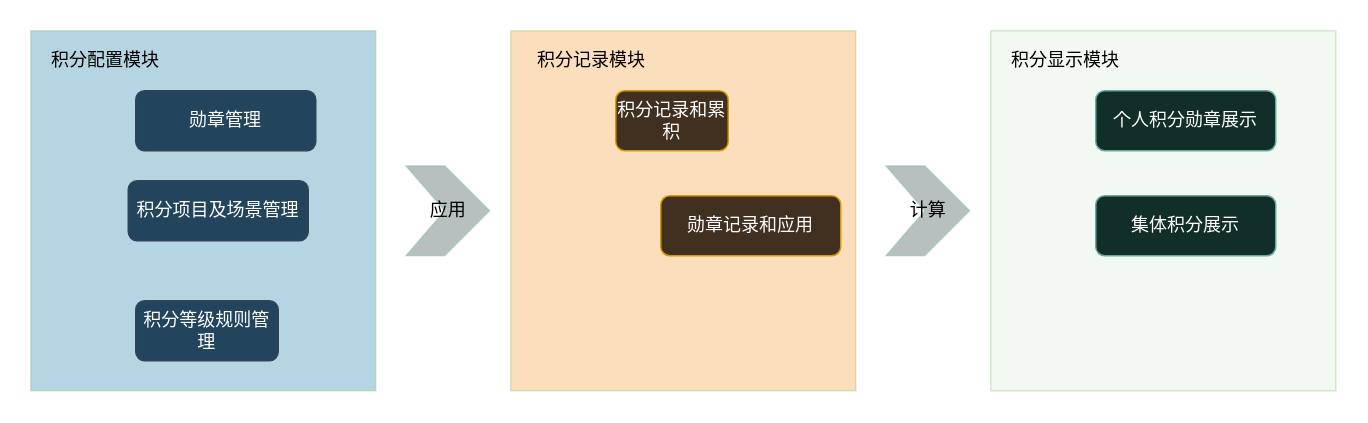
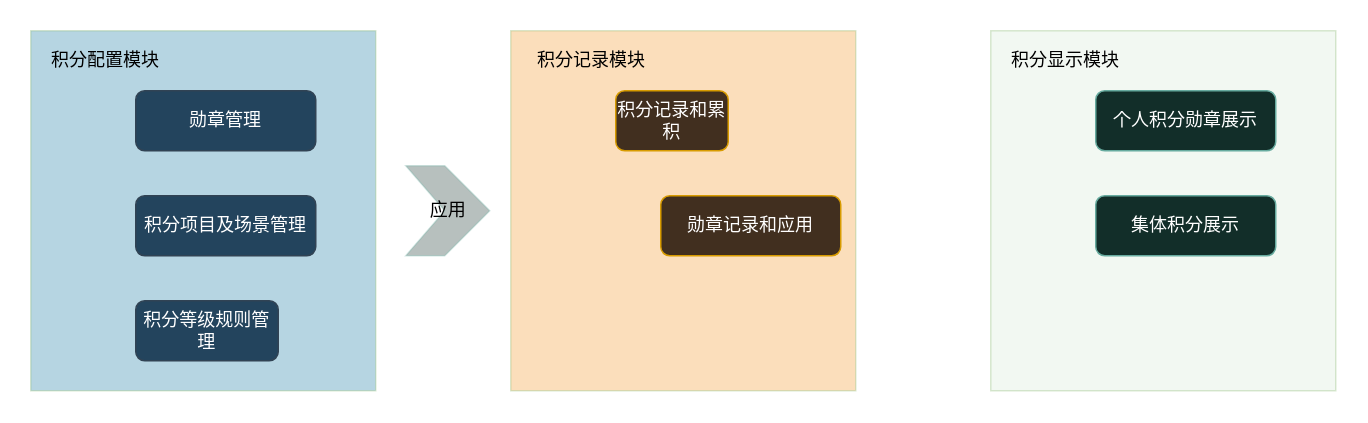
node "积分项目及场景管理": moved (218, 211) -> (226, 226)
node "计算": removed
